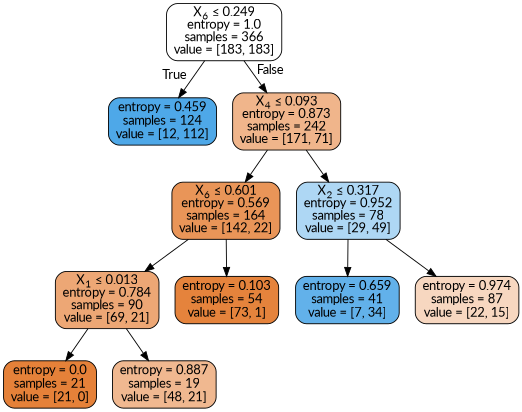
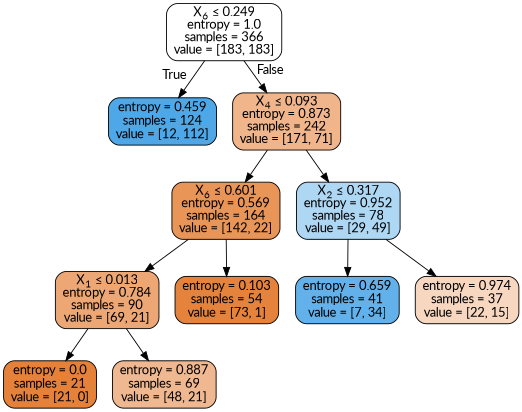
node "entropy = 0.974": text "samples = 87" -> "samples = 37"
node "entropy = 0.887": text "samples = 19" -> "samples = 69"
